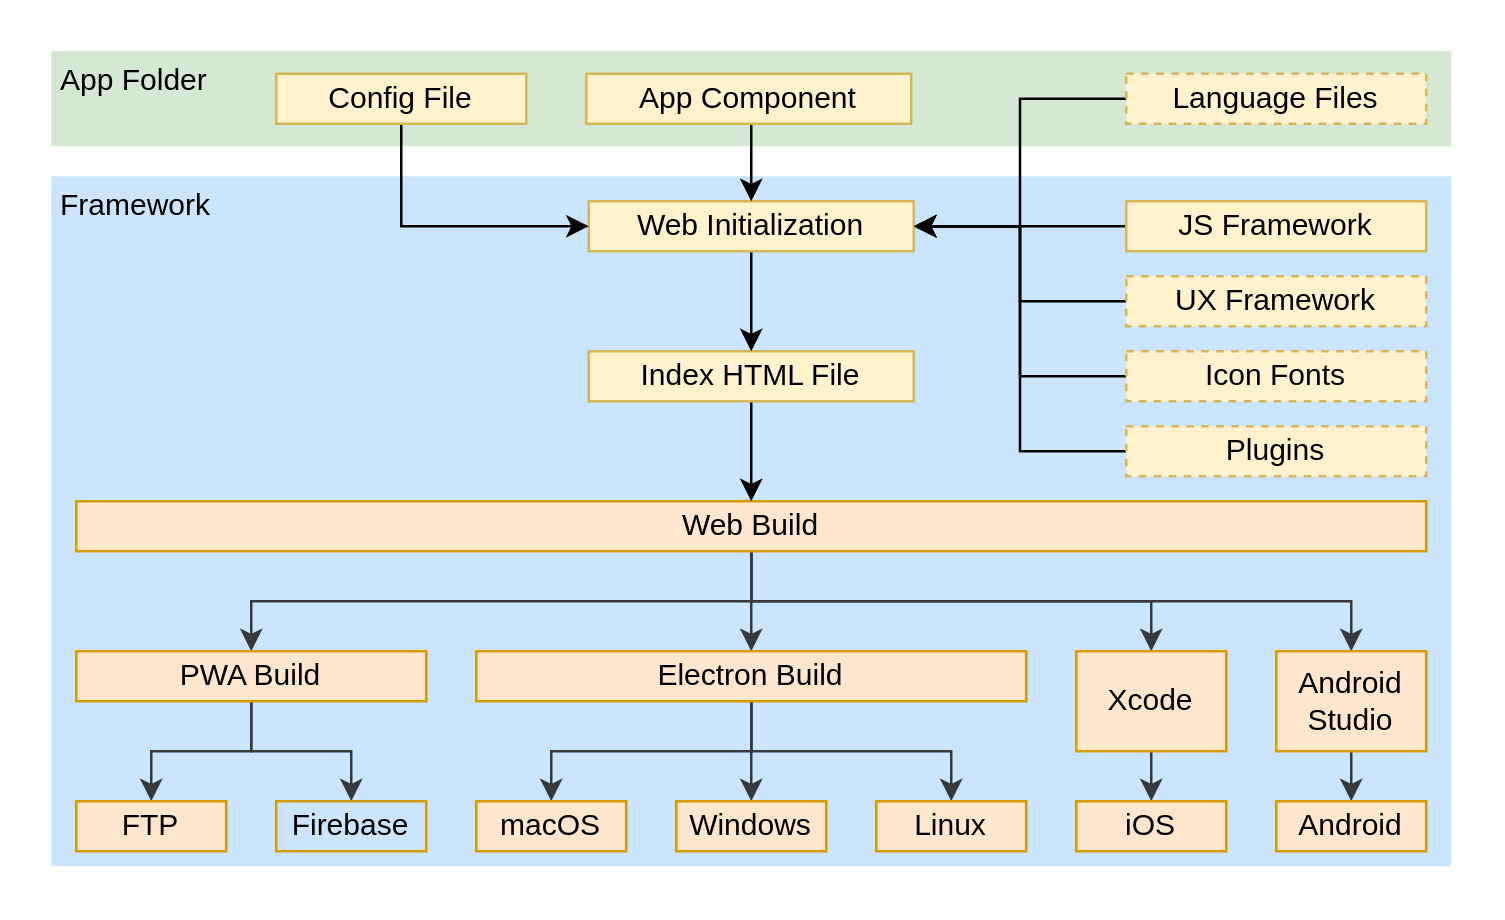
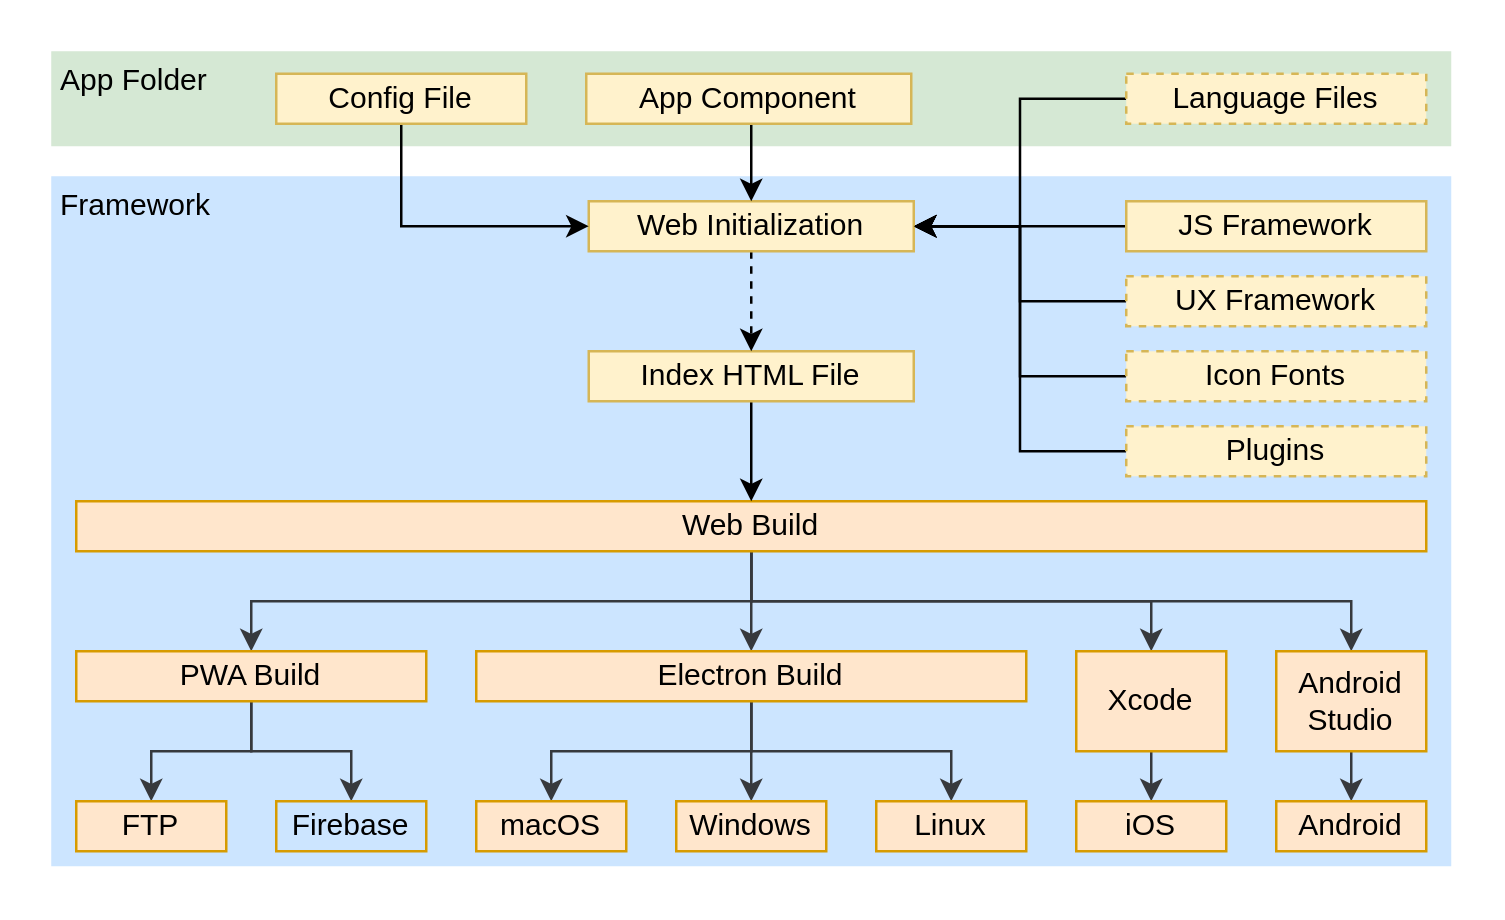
edge "Web Initialization" -> "Index HTML File": style solid -> dashed
